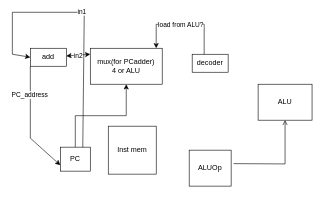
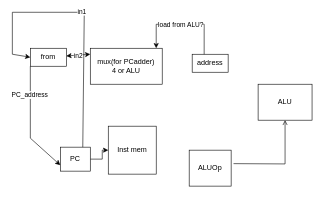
node "add": label "add" -> "from"
node "decoder": label "decoder" -> "address"
edge "PC" -> "mux(for PCadder) 4 or ALU": now "PC" -> "Inst mem"
